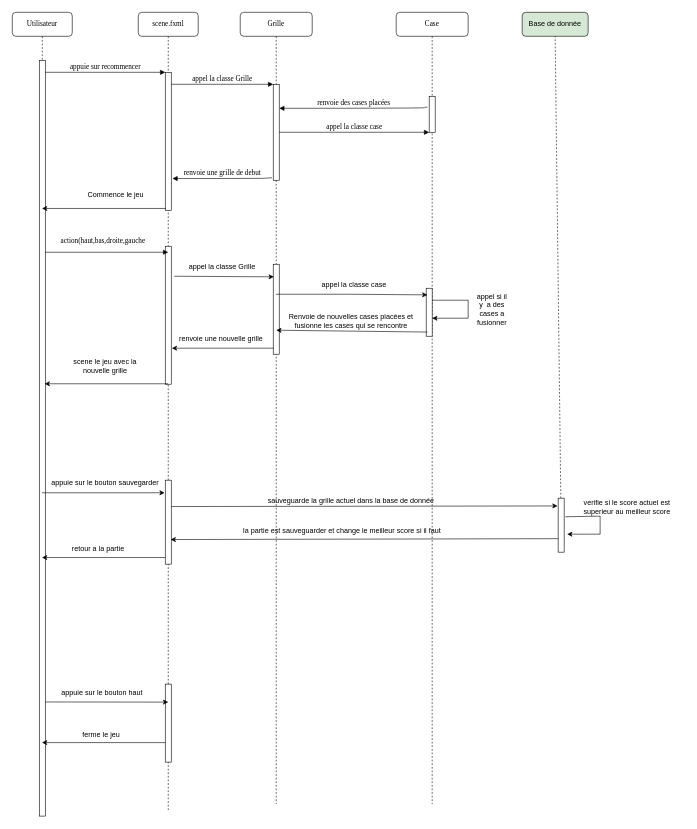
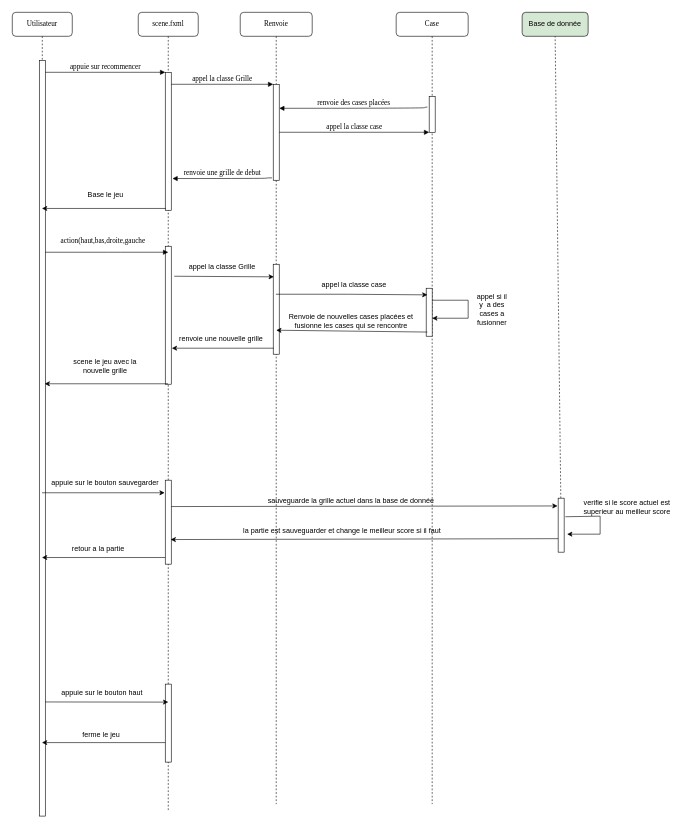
node "Grille": label "Grille" -> "Renvoie"
node "Commence le jeu": label "Commence le jeu" -> "Base le jeu"
